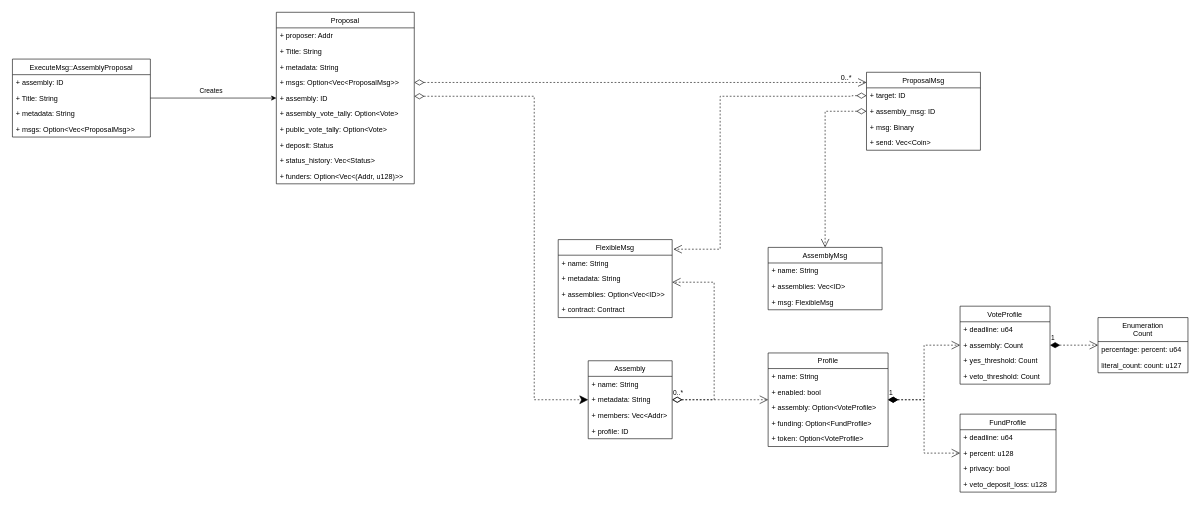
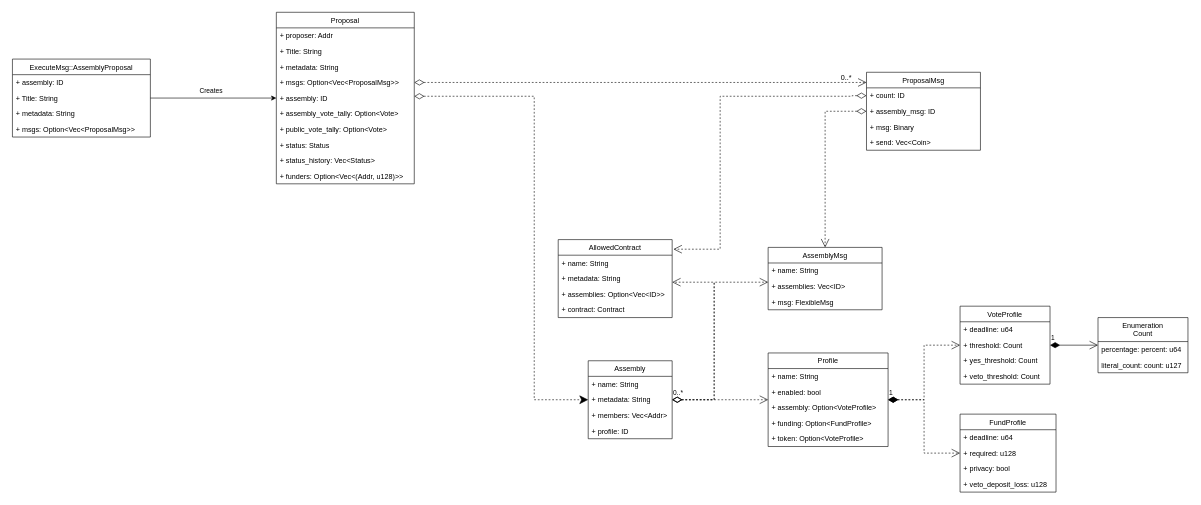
node "+ target: ID": label "+ target: ID" -> "+ count: ID"
node "+ deposit: Status": label "+ deposit: Status" -> "+ status: Status"
node "FlexibleMsg": label "FlexibleMsg" -> "AllowedContract"
edge "AssemblyMsg" -- "Assembly": added
edge "VoteProfile" -- "Enumeration Count": style dashed -> solid
node "+ assembly: Count": label "+ assembly: Count" -> "+ threshold: Count"
node "+ percent: u128": label "+ percent: u128" -> "+ required: u128"
